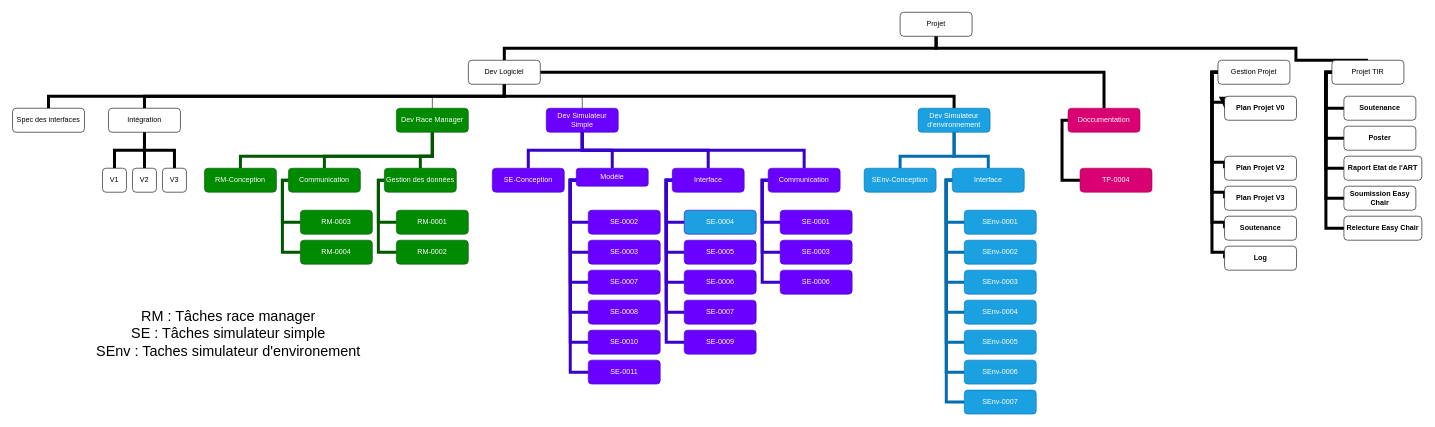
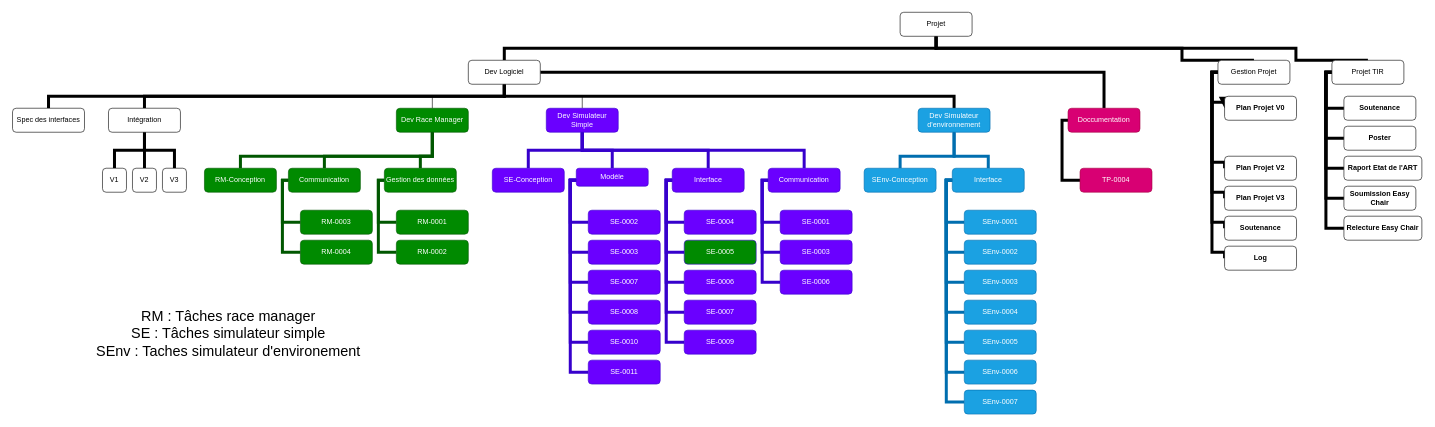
edge "Projet" -- "Gestion Projet": added
node "SE-0004": fillcolor #1ba1e2 -> #6a00ff
node "SE-0005": fillcolor #6a00ff -> #008a00
